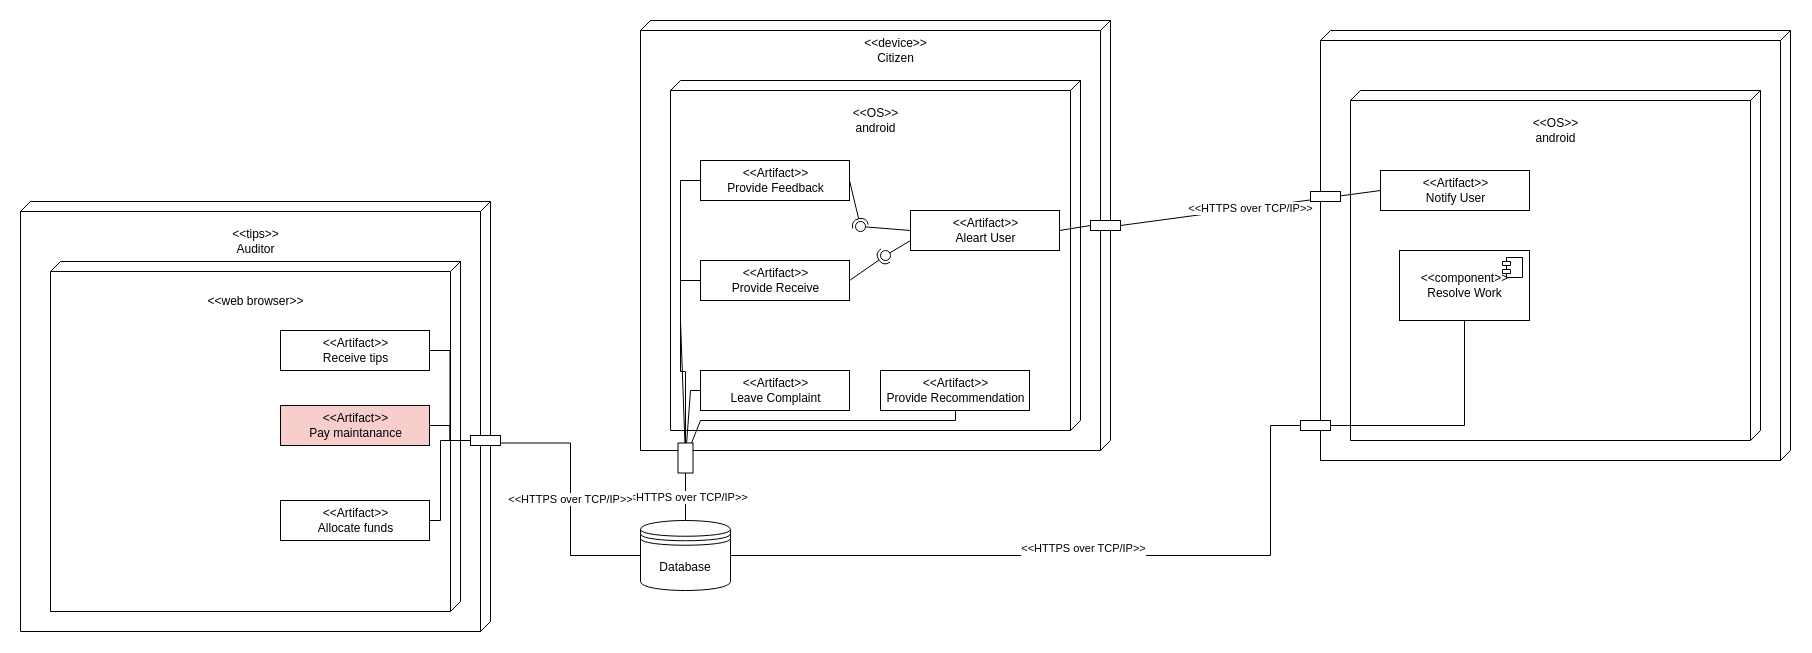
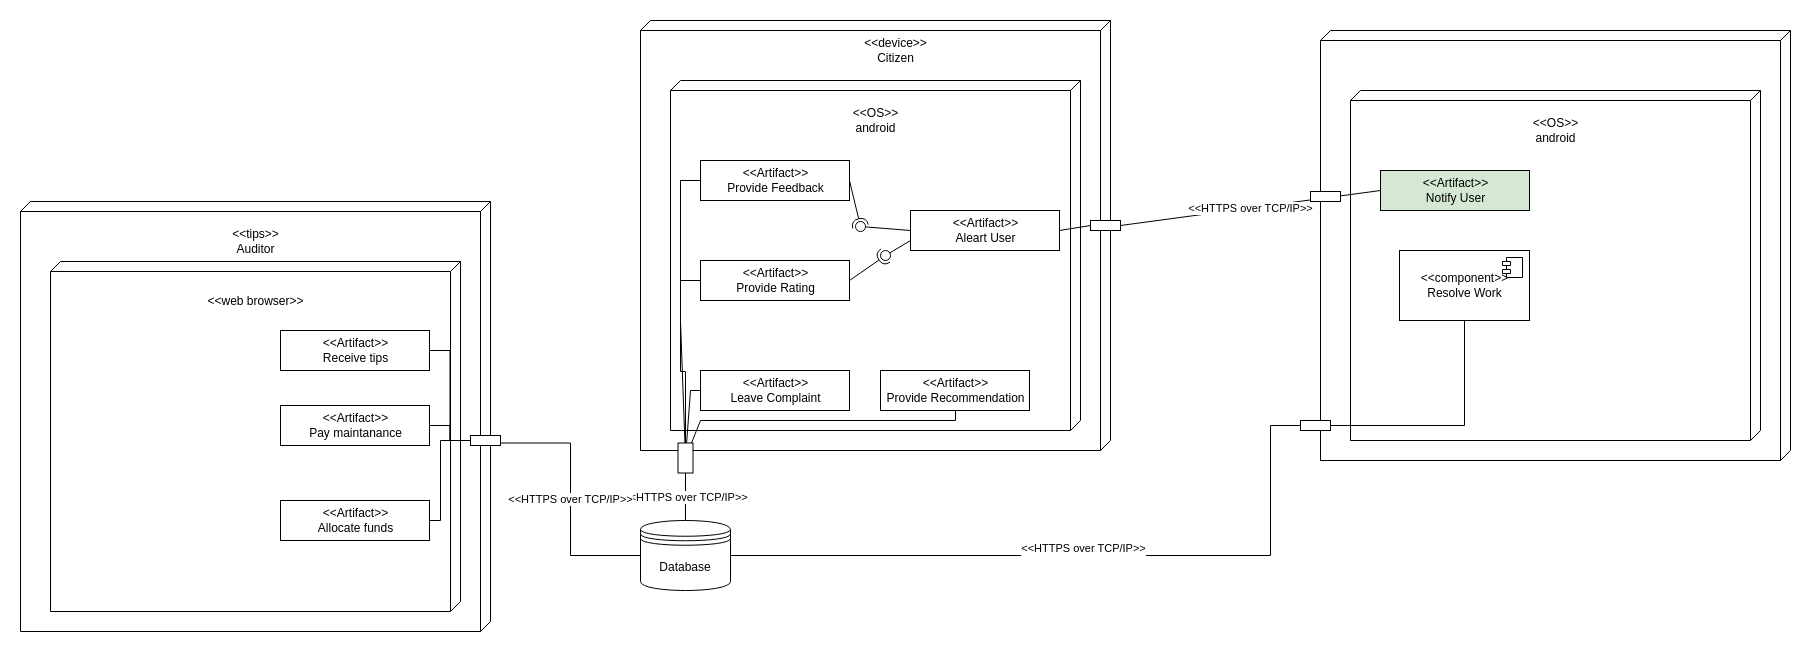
node "<<Artifact>> Notify User": fillcolor #ffffff -> #d5e8d4
node "<<Artifact>> Provide Receive": label "<<Artifact>> Provide Receive" -> "<<Artifact>> Provide Rating"
node "<<Artifact>> Pay maintanance": fillcolor #f8cecc -> #ffffff
